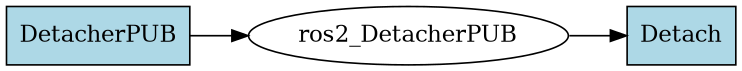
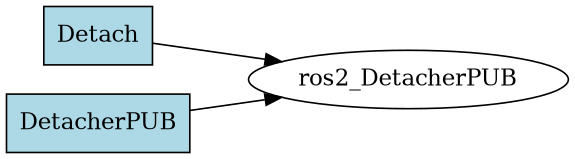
edge "ros2_DetacherPUB" -> "Detach": reversed
